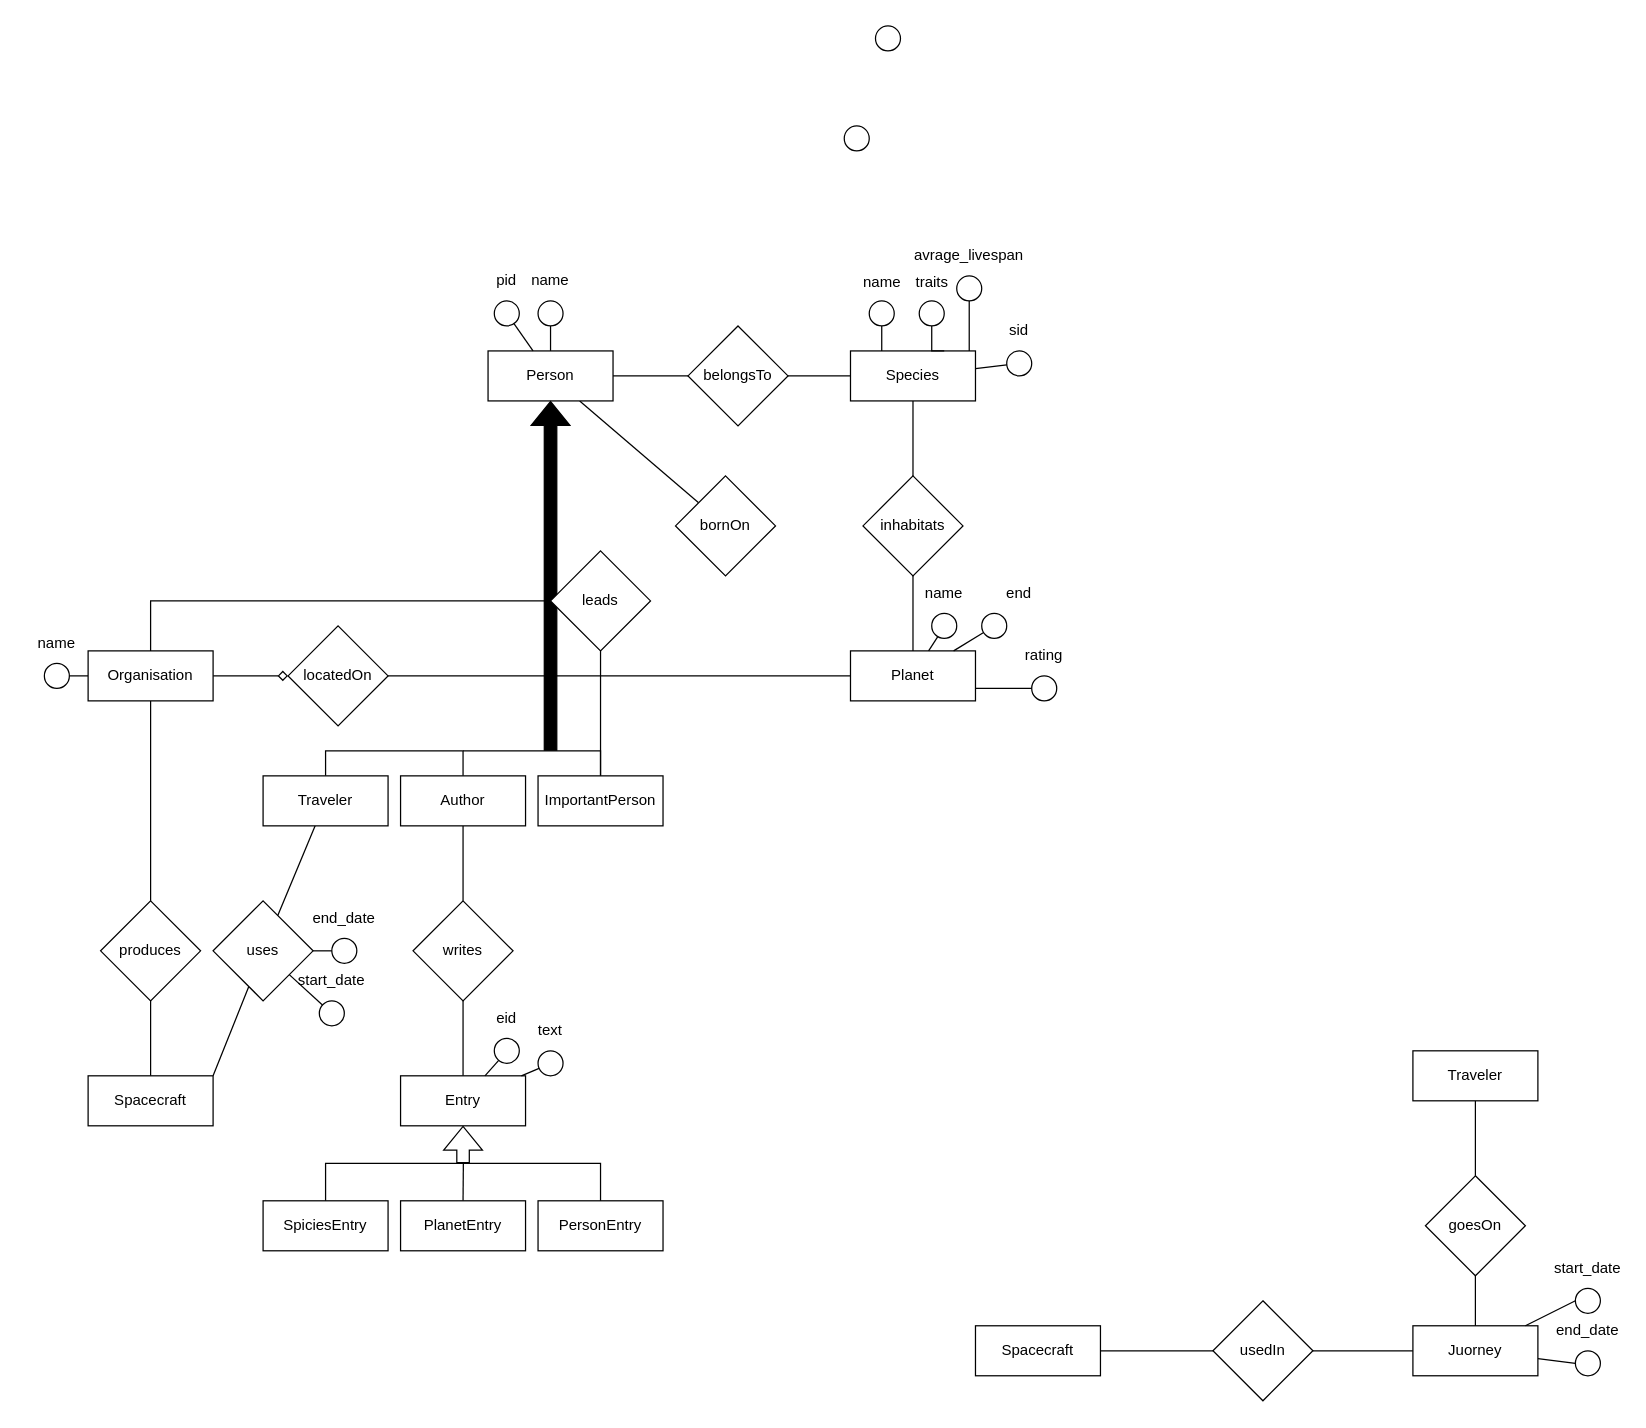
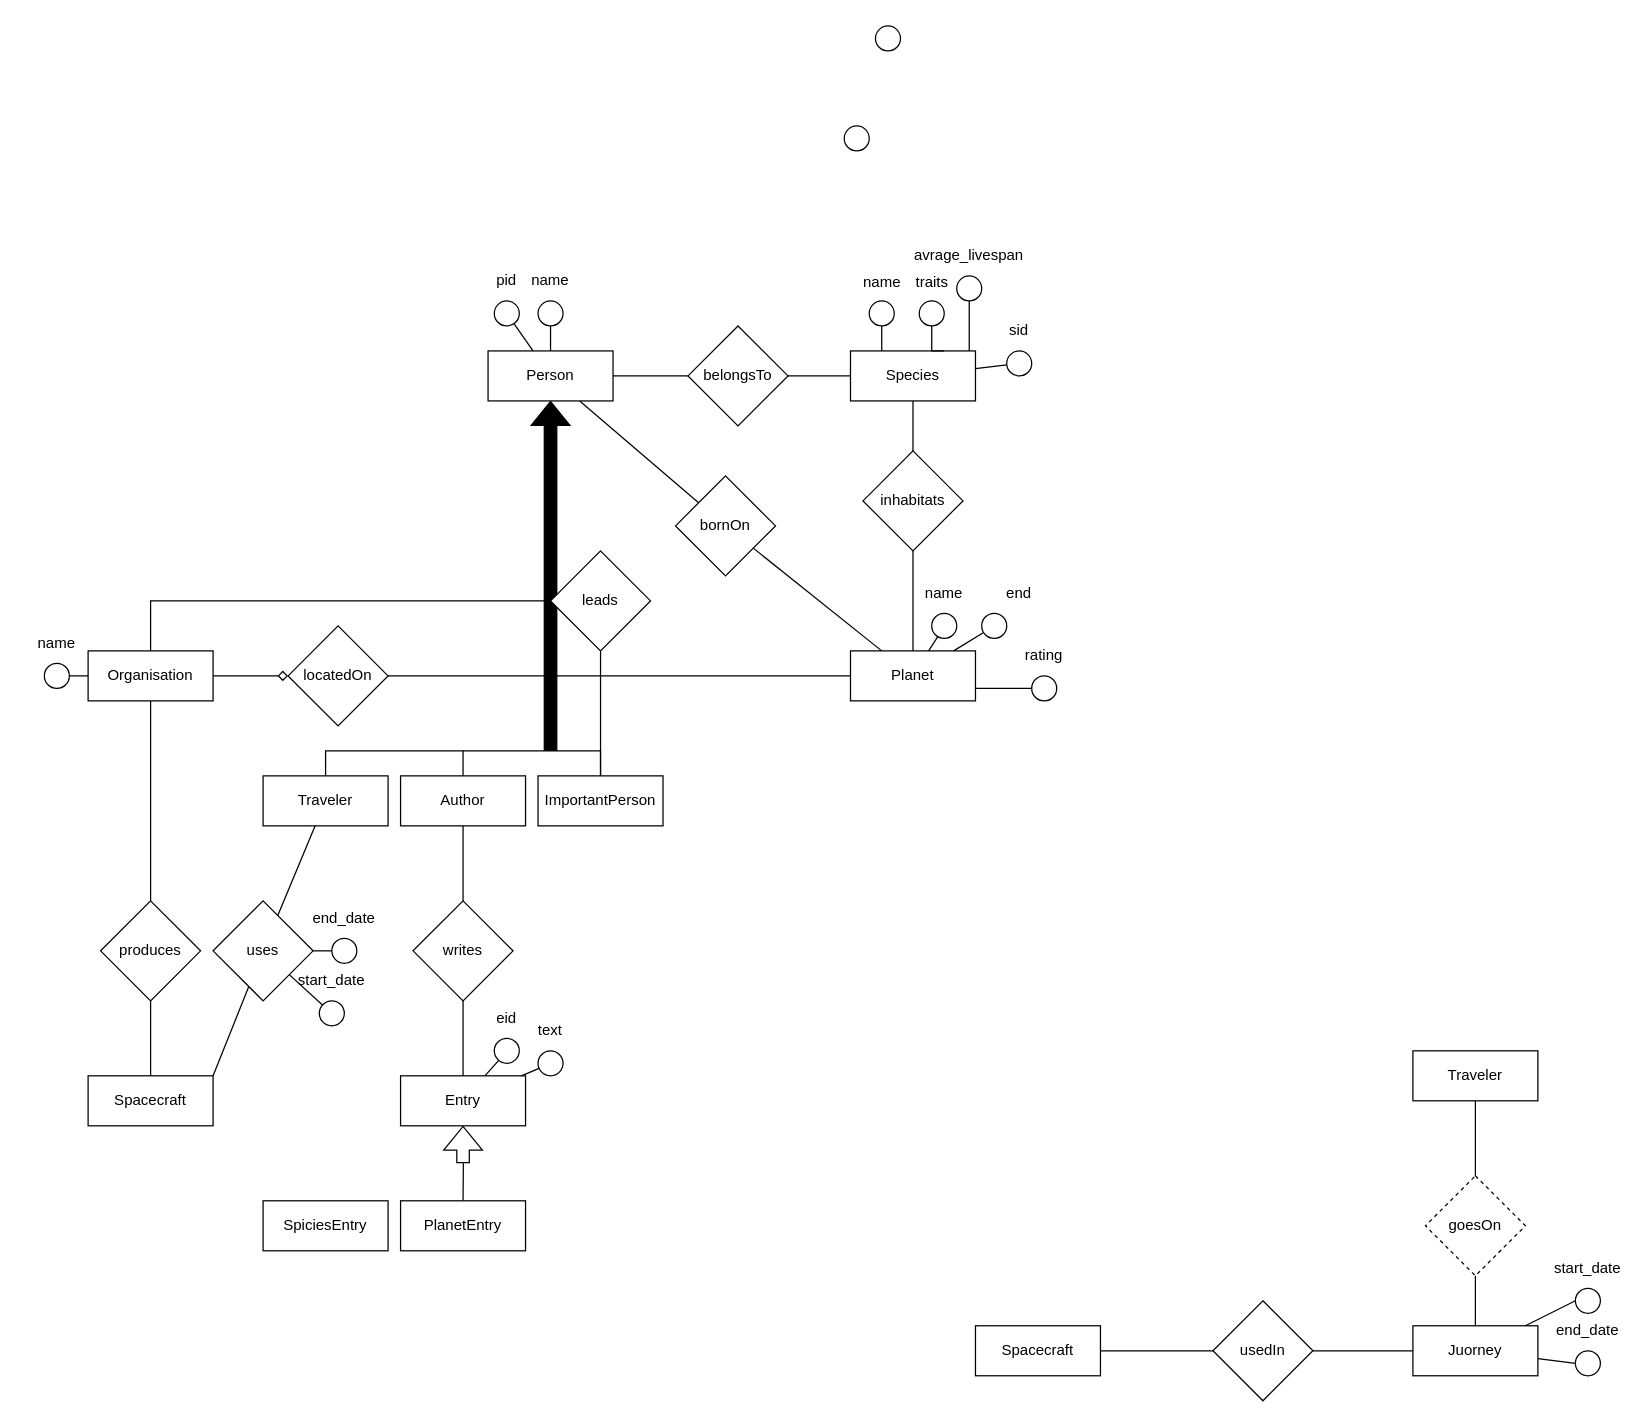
node "inhabitats": moved (913, 526) -> (913, 501)
edge "bornOn" -- "Planet": added
edge "SpiciesEntry" -- "PersonEntry": removed
node "PersonEntry": removed
node "goesOn": style solid -> dashed
